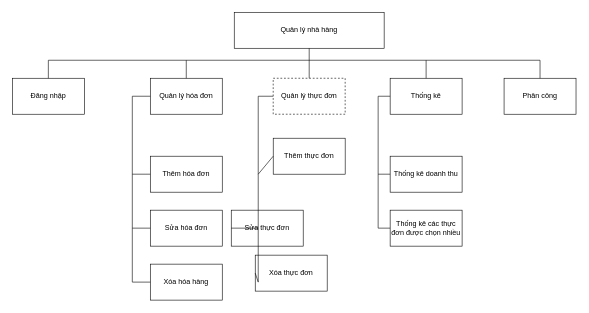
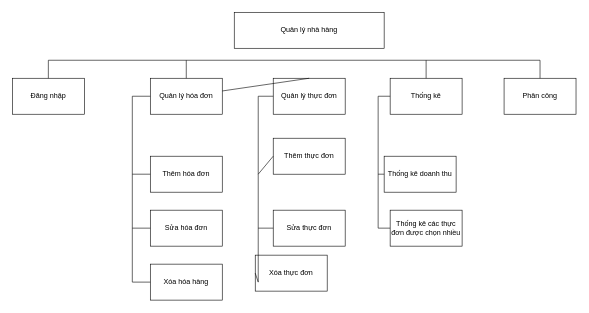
edge "Quản lý nhà hàng" -- "Quản lý thực đơn": now "Quản lý hóa đơn" -- "Quản lý thực đơn"
node "Quản lý thực đơn": style dashed -> solid
node "Thống kê doanh thu": moved (426, 174) -> (420, 174)
node "Sửa thực đơn": moved (267, 228) -> (309, 228)
